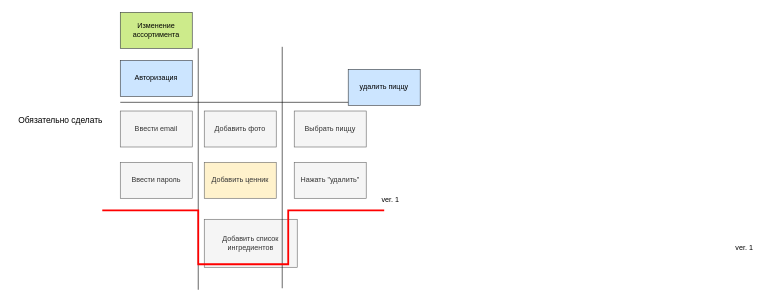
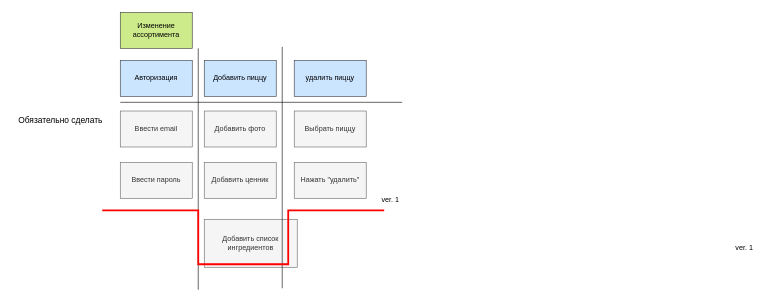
node "Добавить пиццу": added
node "удалить пиццу": moved (384, 87) -> (330, 78)
node "Добавить ценник": fillcolor #fff2cc -> #f5f5f5
